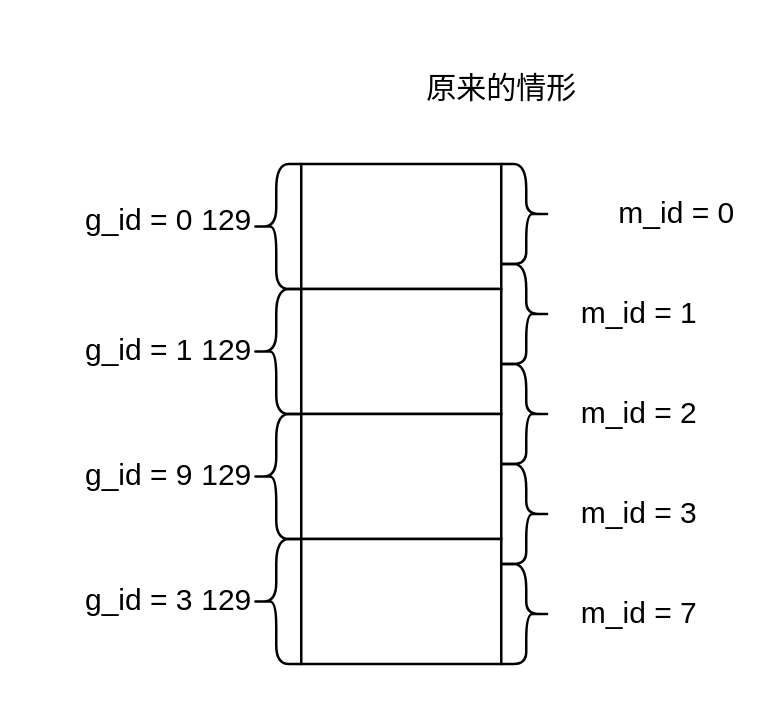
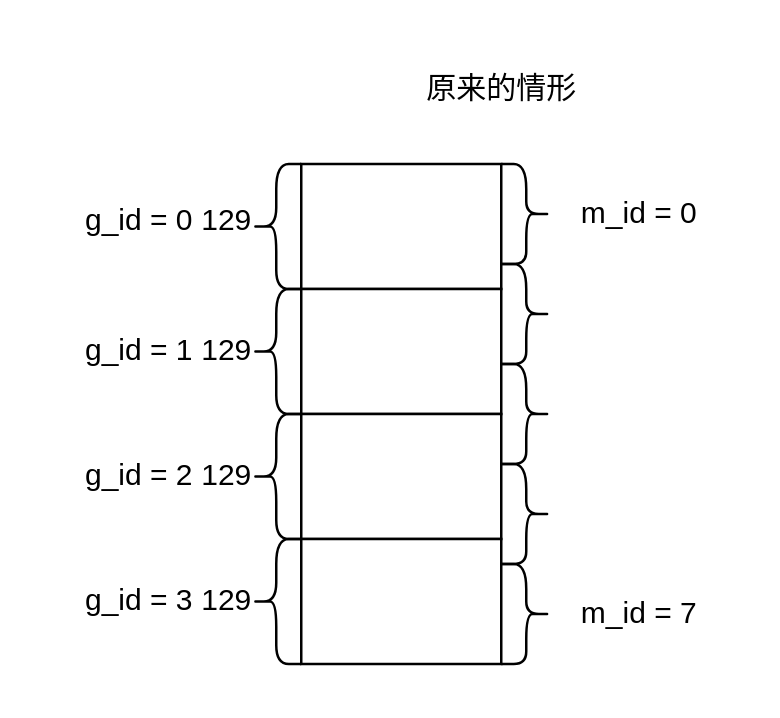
node "m_id = 0": moved (676, 214) -> (639, 214)
node "m_id = 1": removed
node "m_id = 2": removed
node "g_id = 9": label "g_id = 9" -> "g_id = 2"
node "m_id = 3": removed
